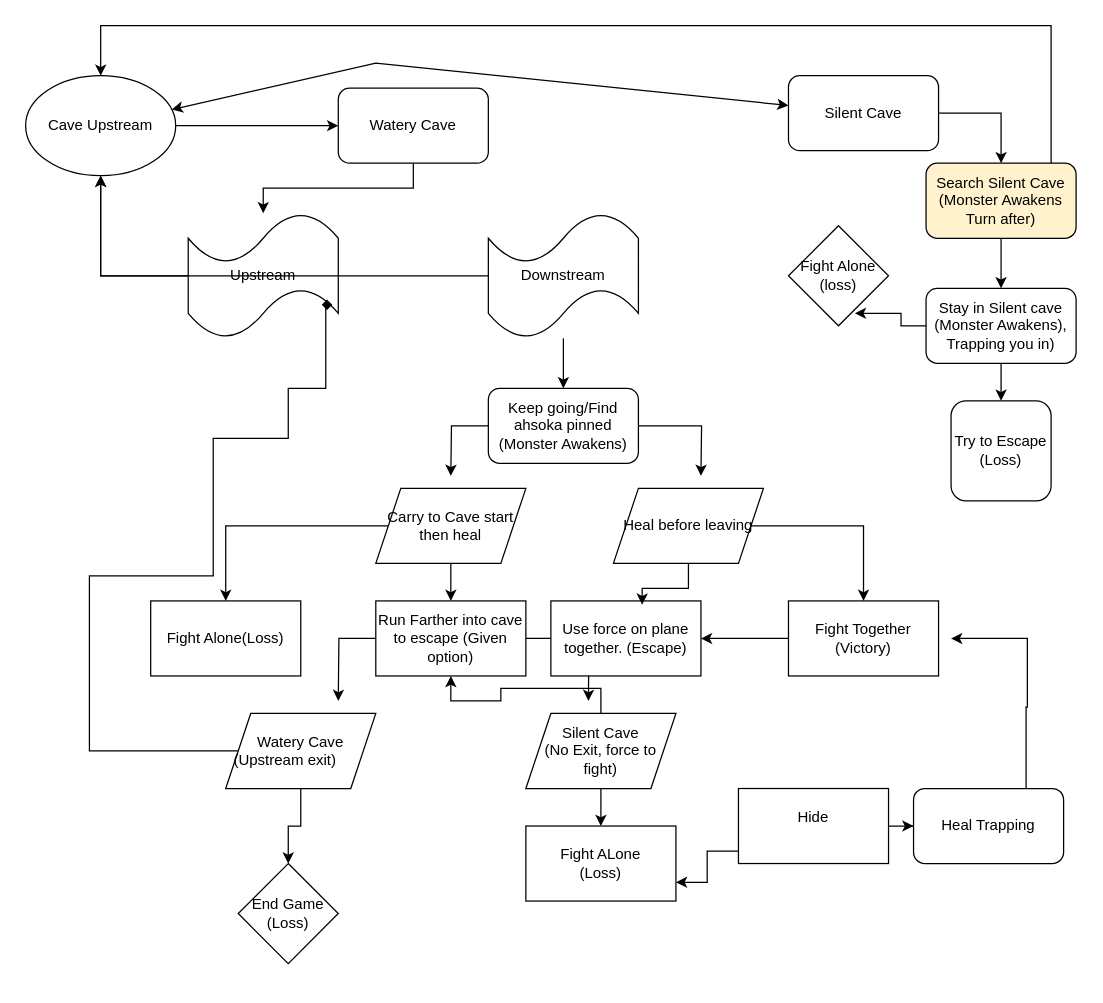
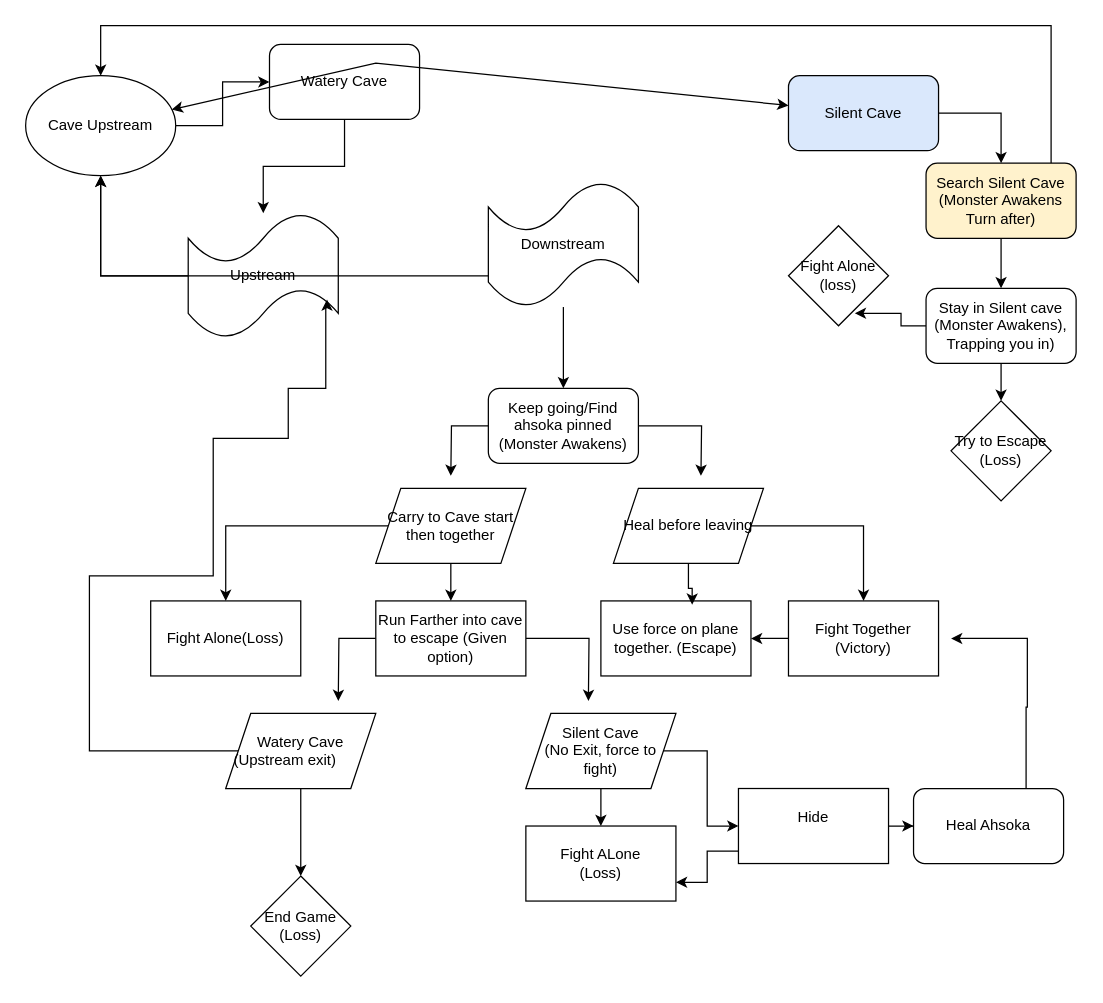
node "Silent Cave": fillcolor #ffffff -> #dae8fc
node "Watery Cave": moved (413, 126) -> (344, 82)
node "Downstream": moved (563, 276) -> (563, 244)
edge "Watery Cave (Upstream exit)" -> "Upstream": arrowhead diamond -> classic
node "Try to Escape (Loss)": shape rounded rectangle -> diamond
node "Carry to Cave start then heal": label "Carry to Cave start then heal" -> "Carry to Cave start then together"
node "Use force on plane together. (Escape)": moved (626, 638) -> (676, 638)
edge "Silent Cave (No Exit, force to fight)" -> "Run Farther into cave to escape (Given option)": now "Silent Cave (No Exit, force to fight)" -> "Hide"
node "Heal Trapping": label "Heal Trapping" -> "Heal Ahsoka"
node "End Game (Loss)": moved (288, 913) -> (301, 926)
